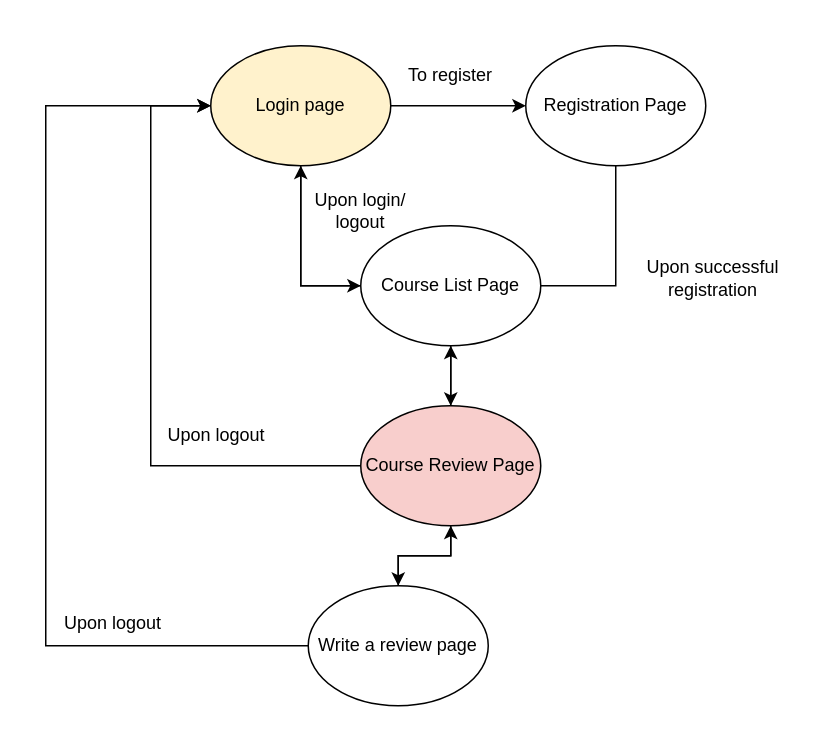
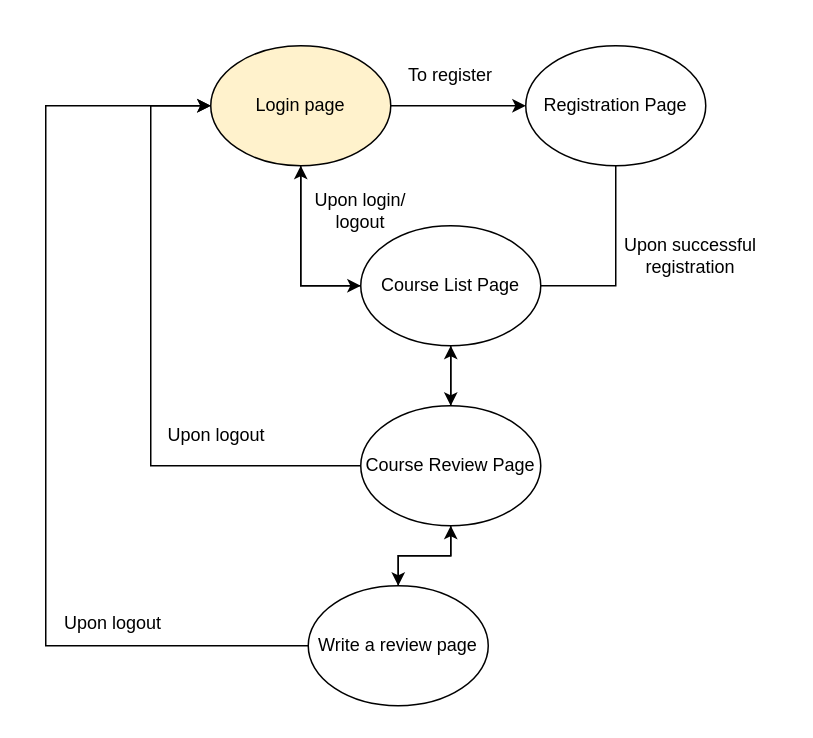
node "Upon successful registration": moved (713, 278) -> (691, 256)
node "Course Review Page": fillcolor #f8cecc -> #ffffff
